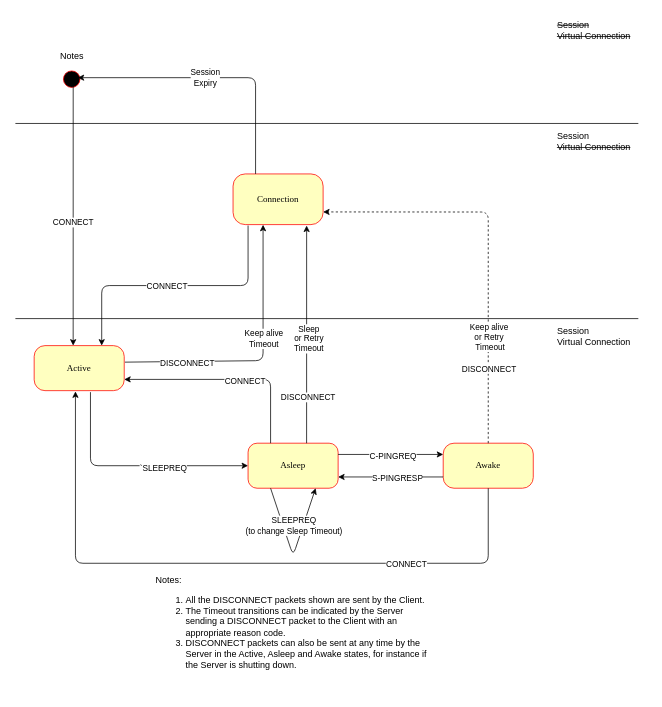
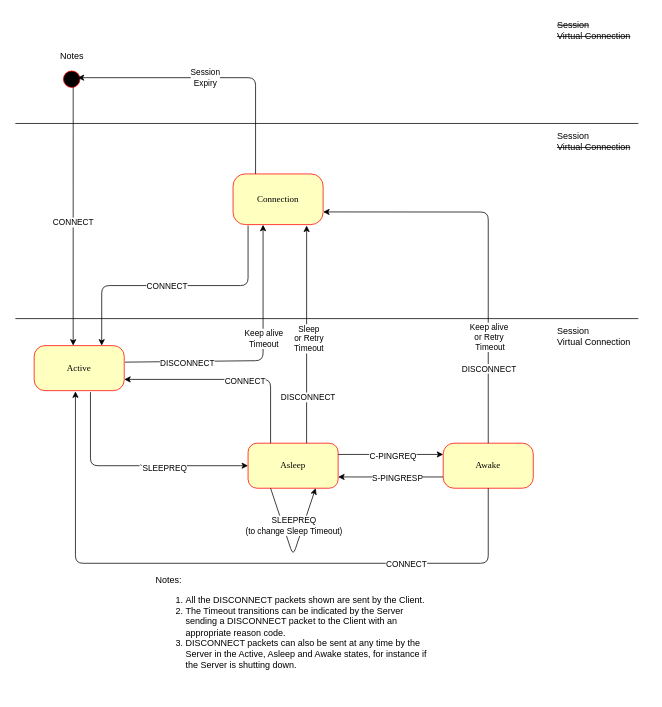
edge "Awake" -> "Connection": style dashed -> solid
